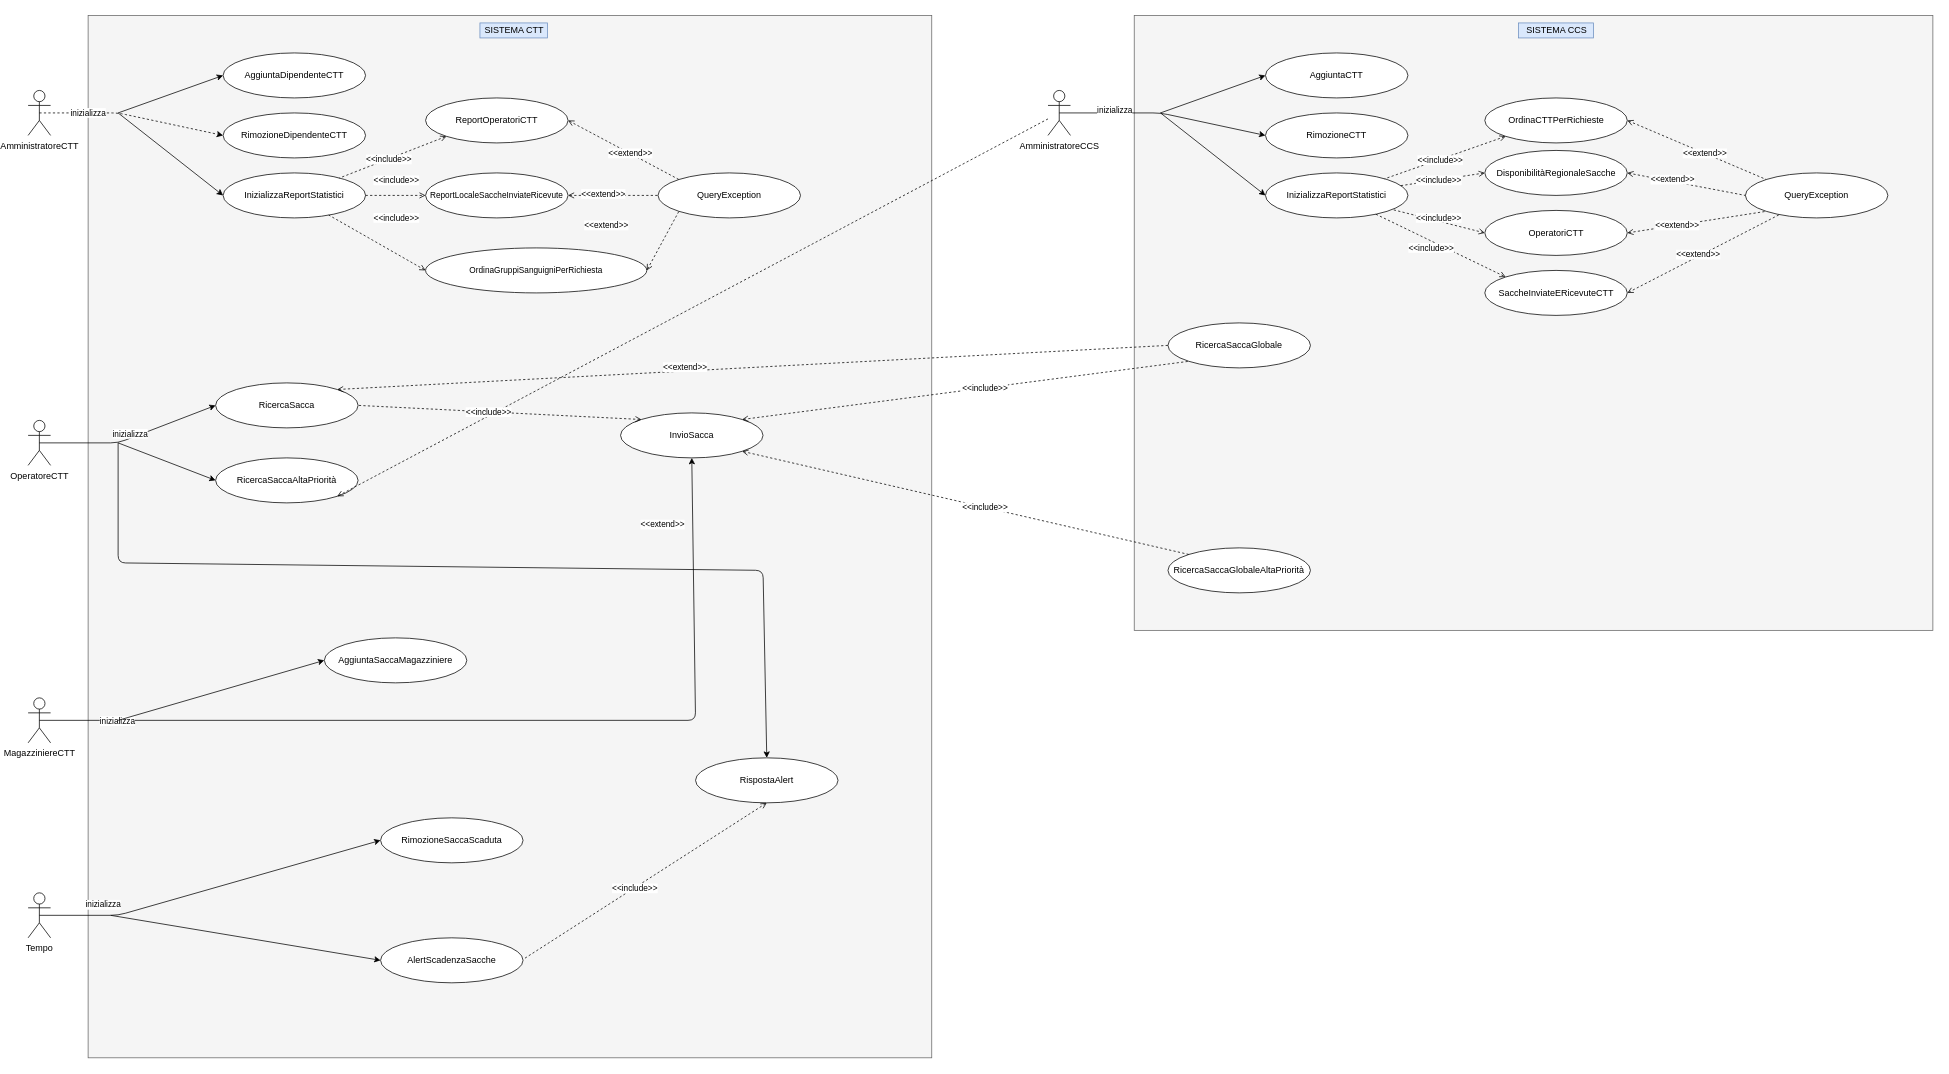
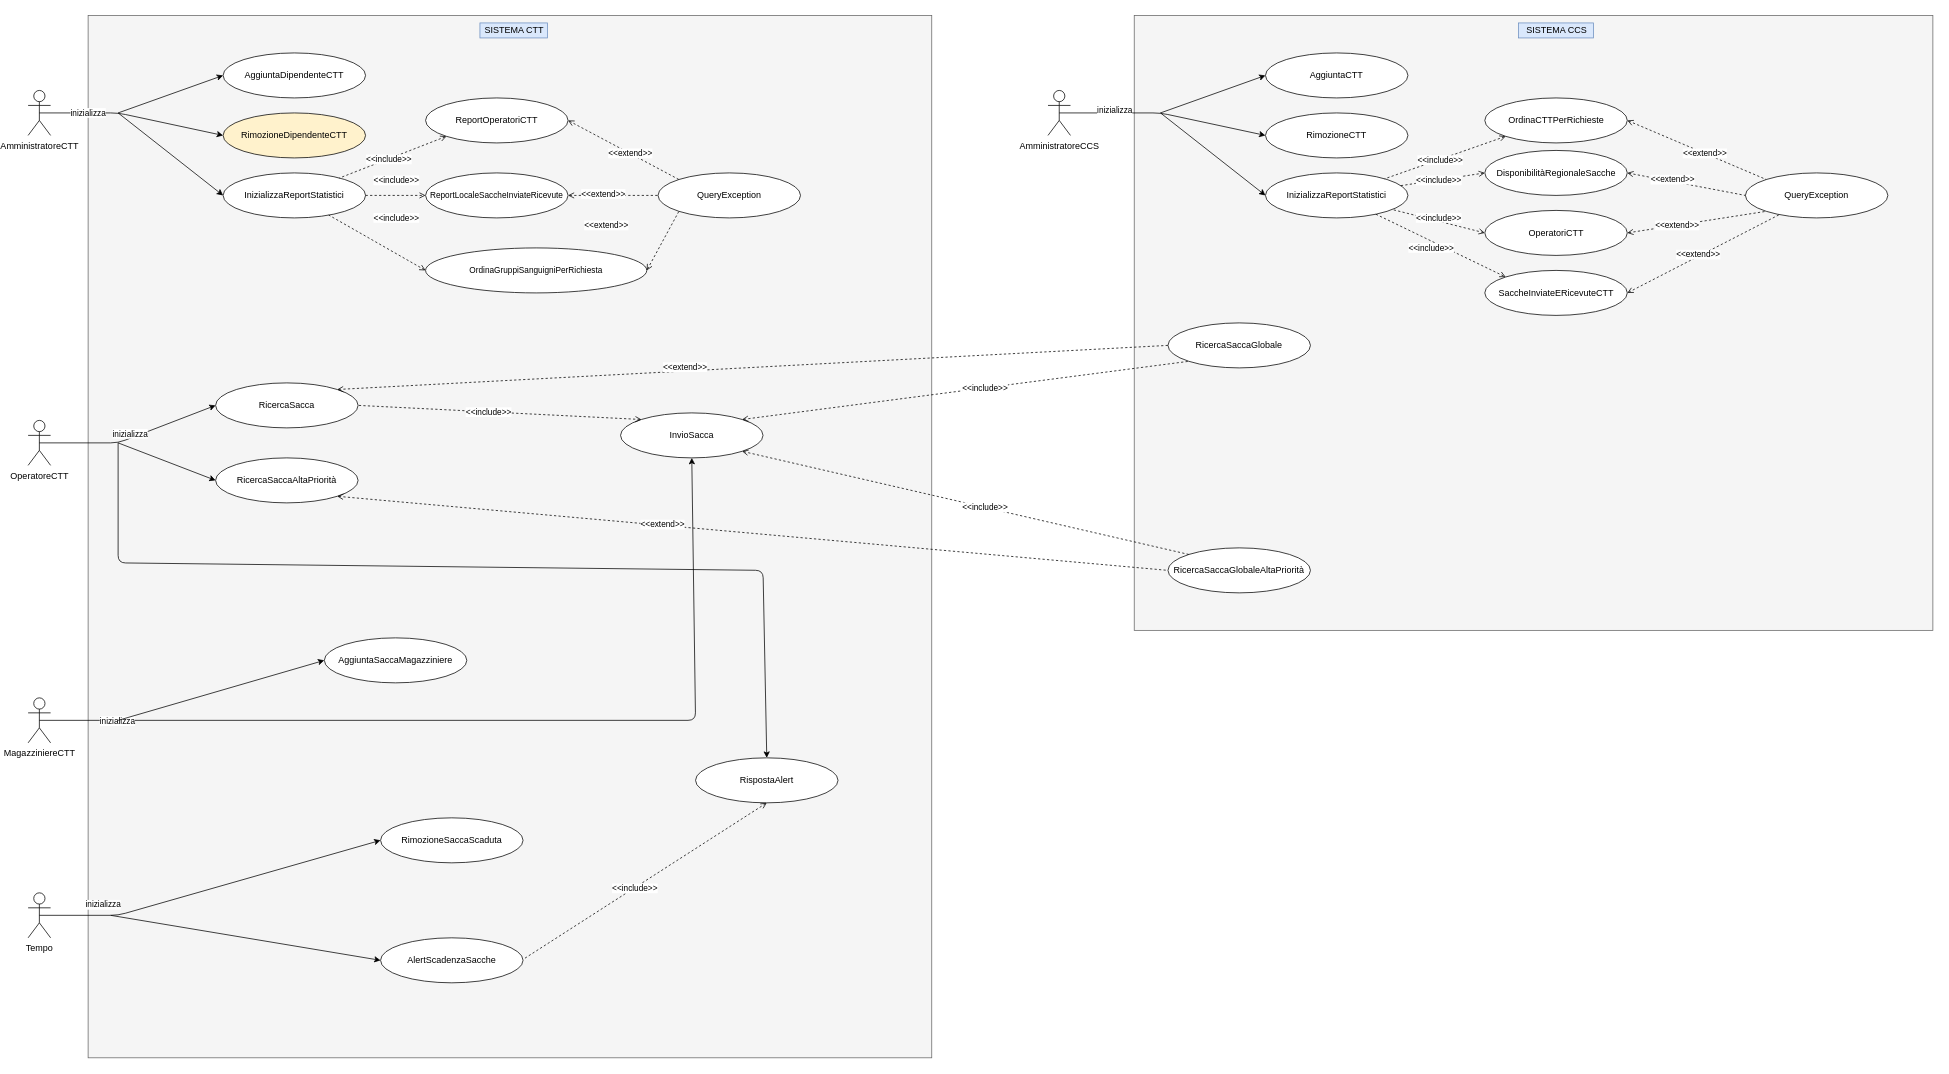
edge "AmministratoreCTT" -> "RimozioneDipendenteCTT": style dashed -> solid
node "RimozioneDipendenteCTT": fillcolor #ffffff -> #fff2cc
edge "AmministratoreCCS" -> "RicercaSaccaAltaPriorità": now "RicercaSaccaGlobaleAltaPriorità" -> "RicercaSaccaAltaPriorità"
